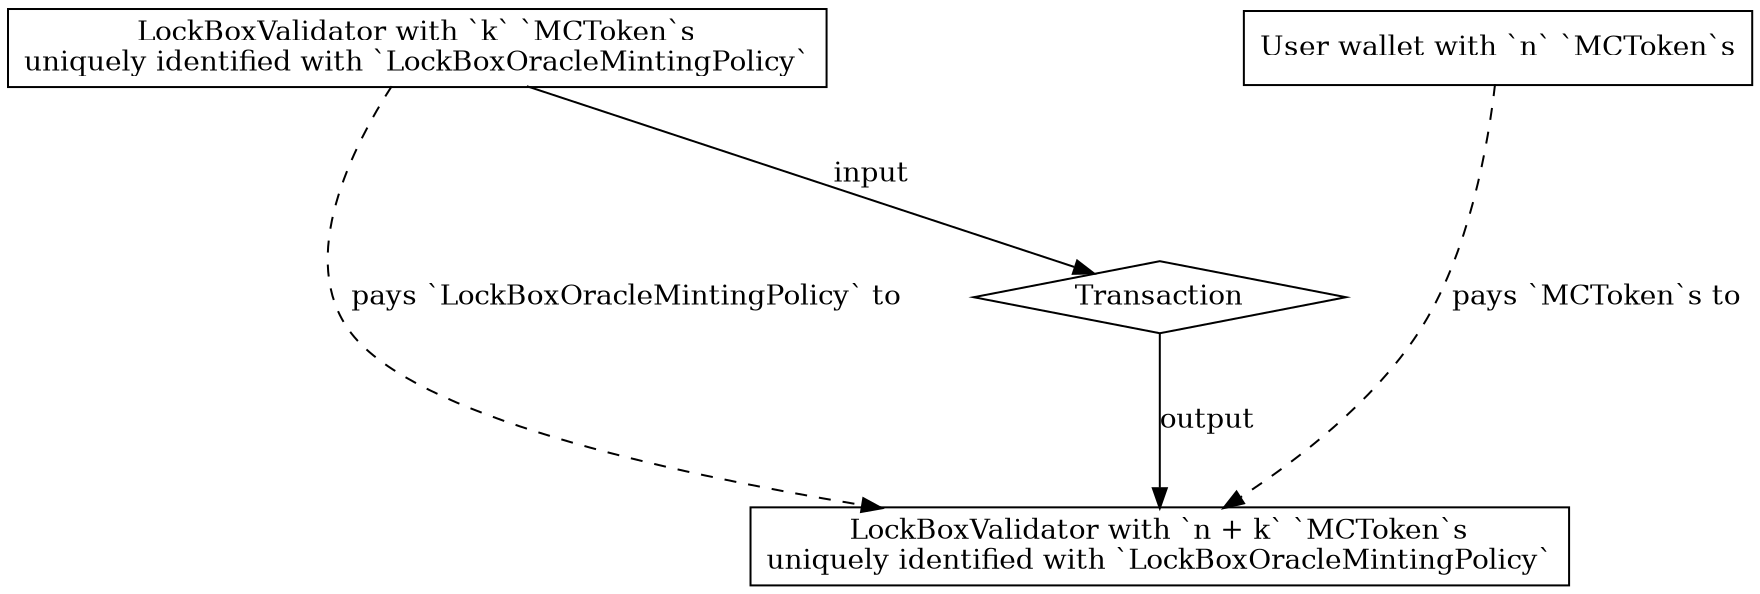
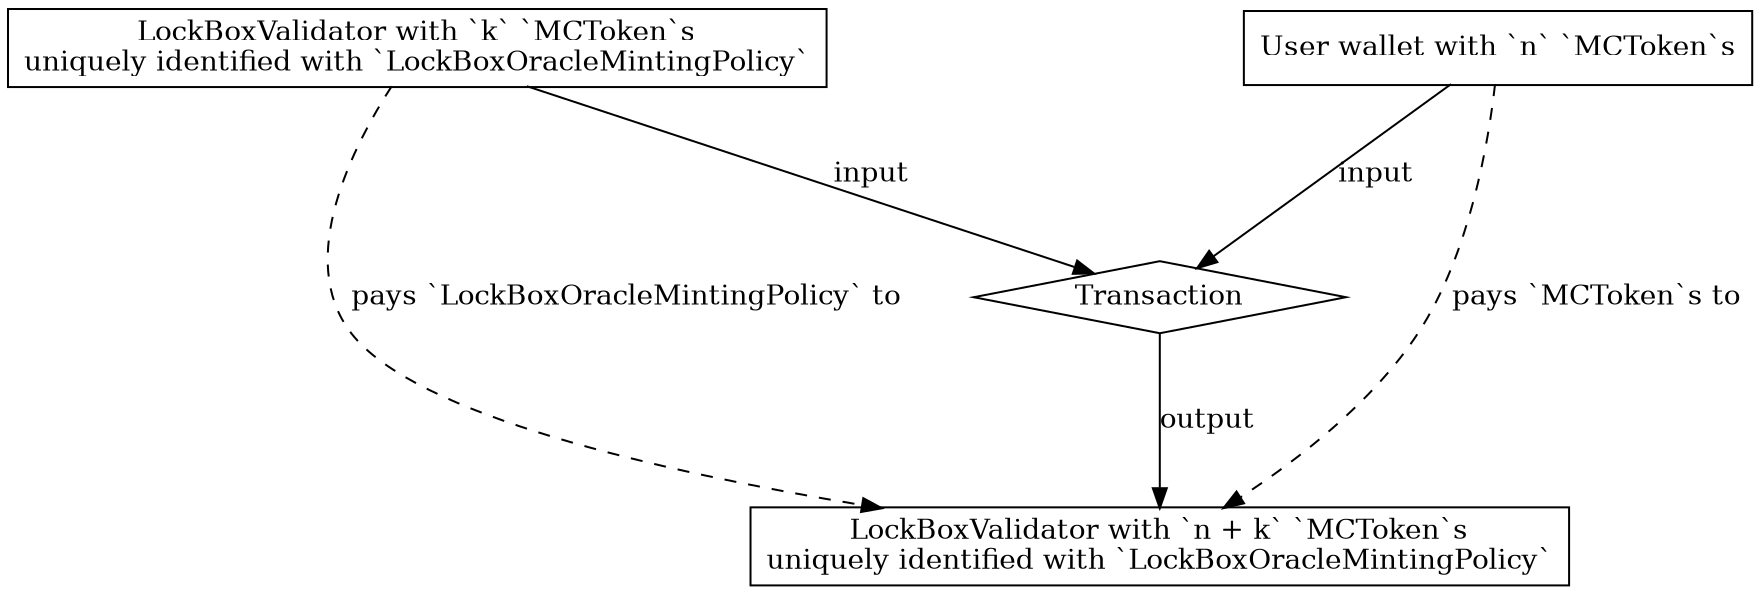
edge "User wallet with `n` `MCToken`s" -> "Transaction": added, label "input"
